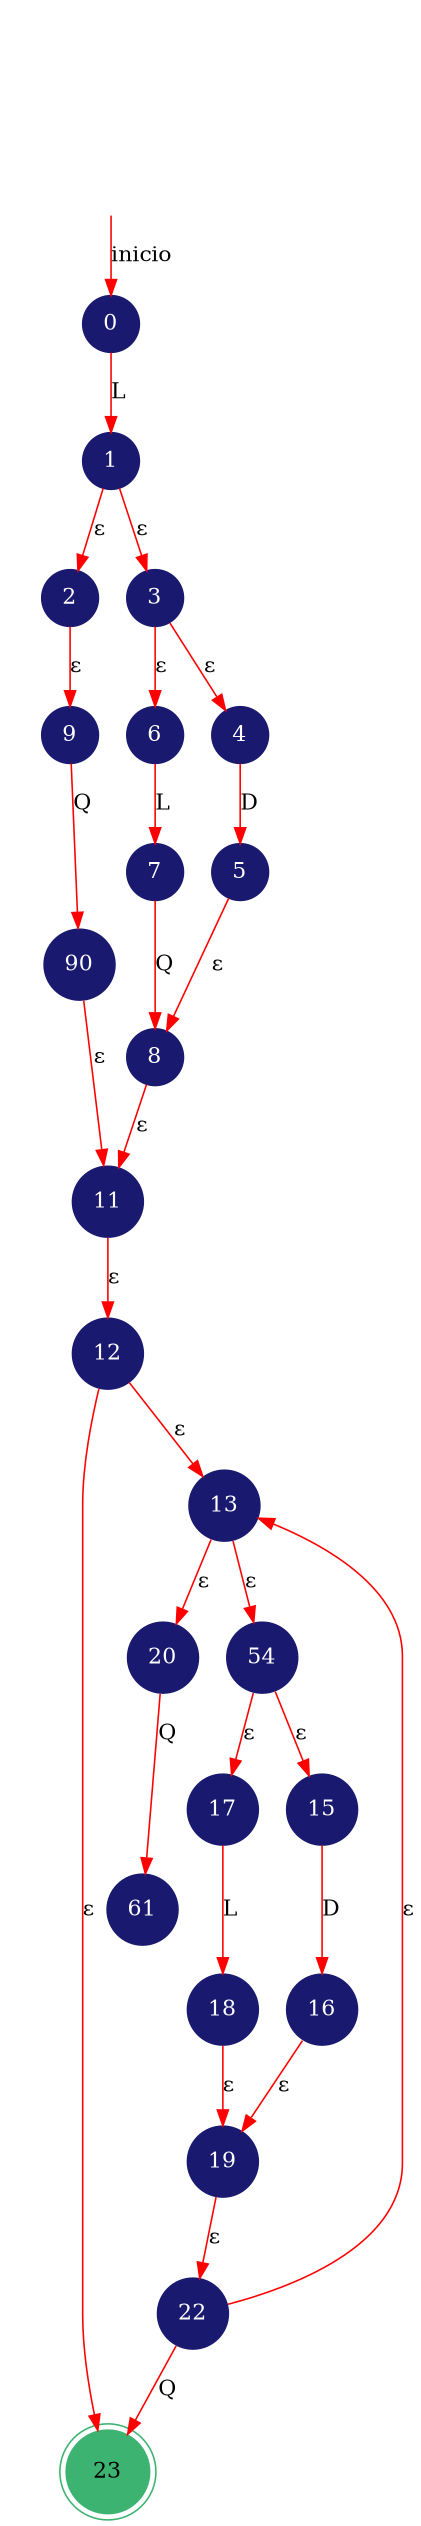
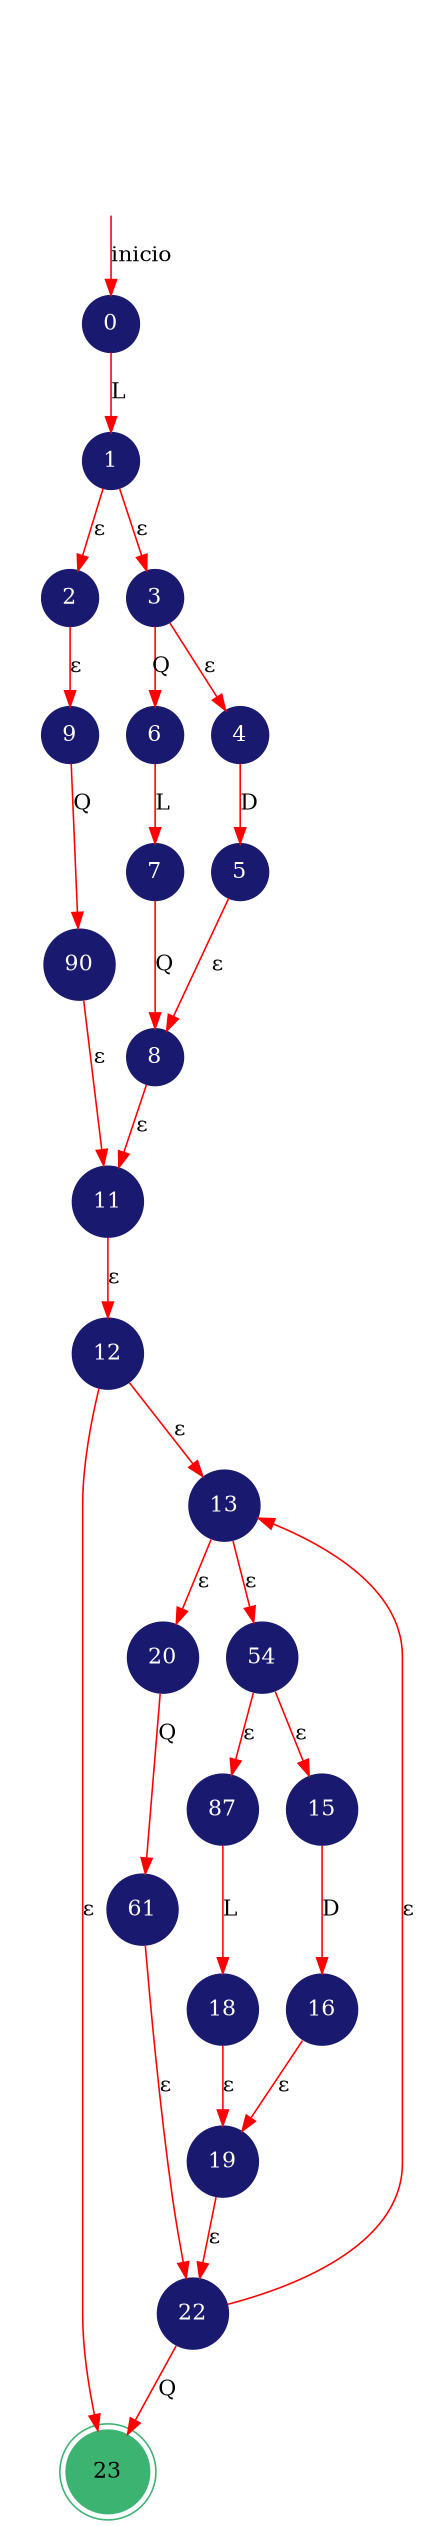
edge "3" -> "6": label "ε" -> "Q"
node "17": label "17" -> "87"
edge "61" -> "22": added, label "ε"
